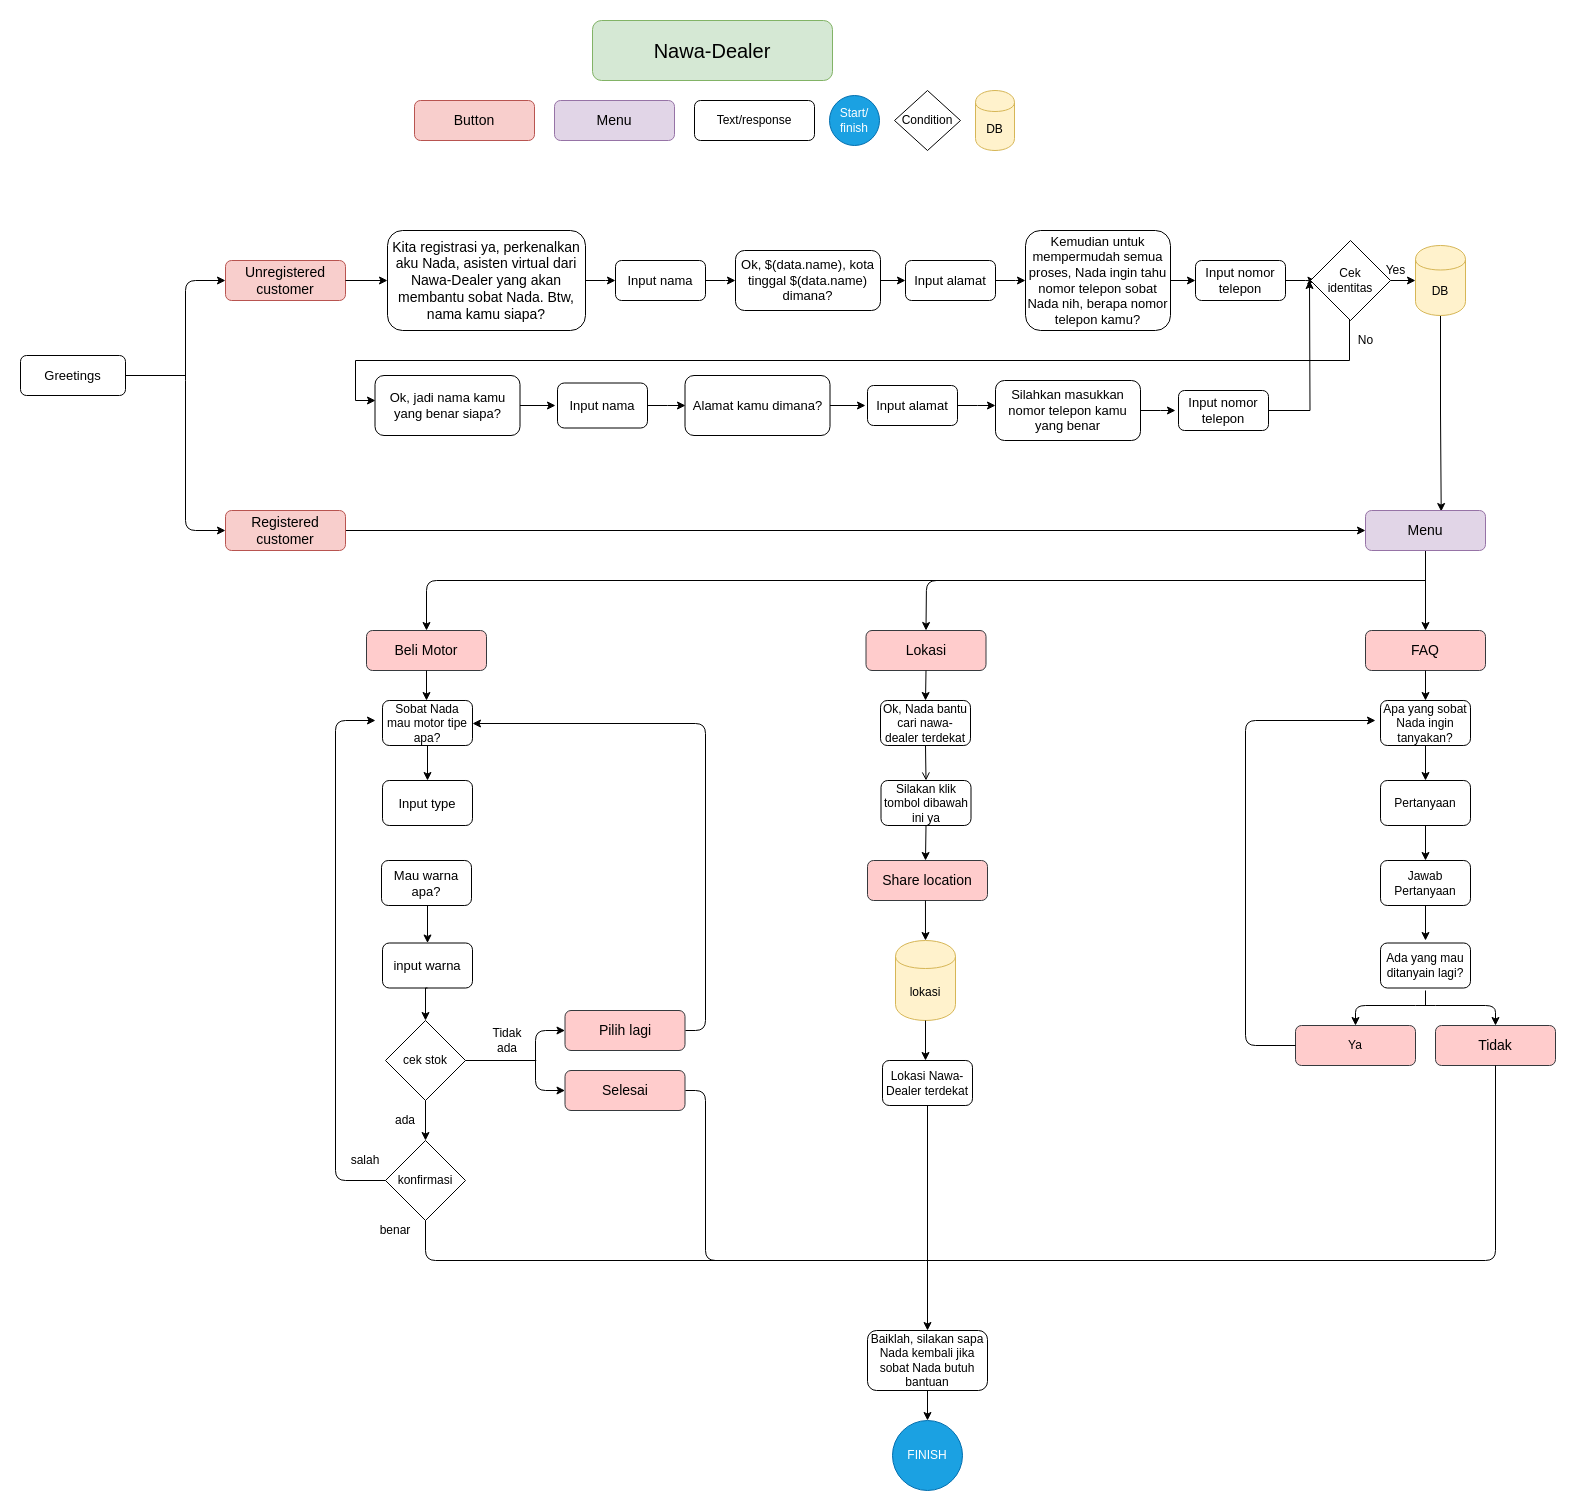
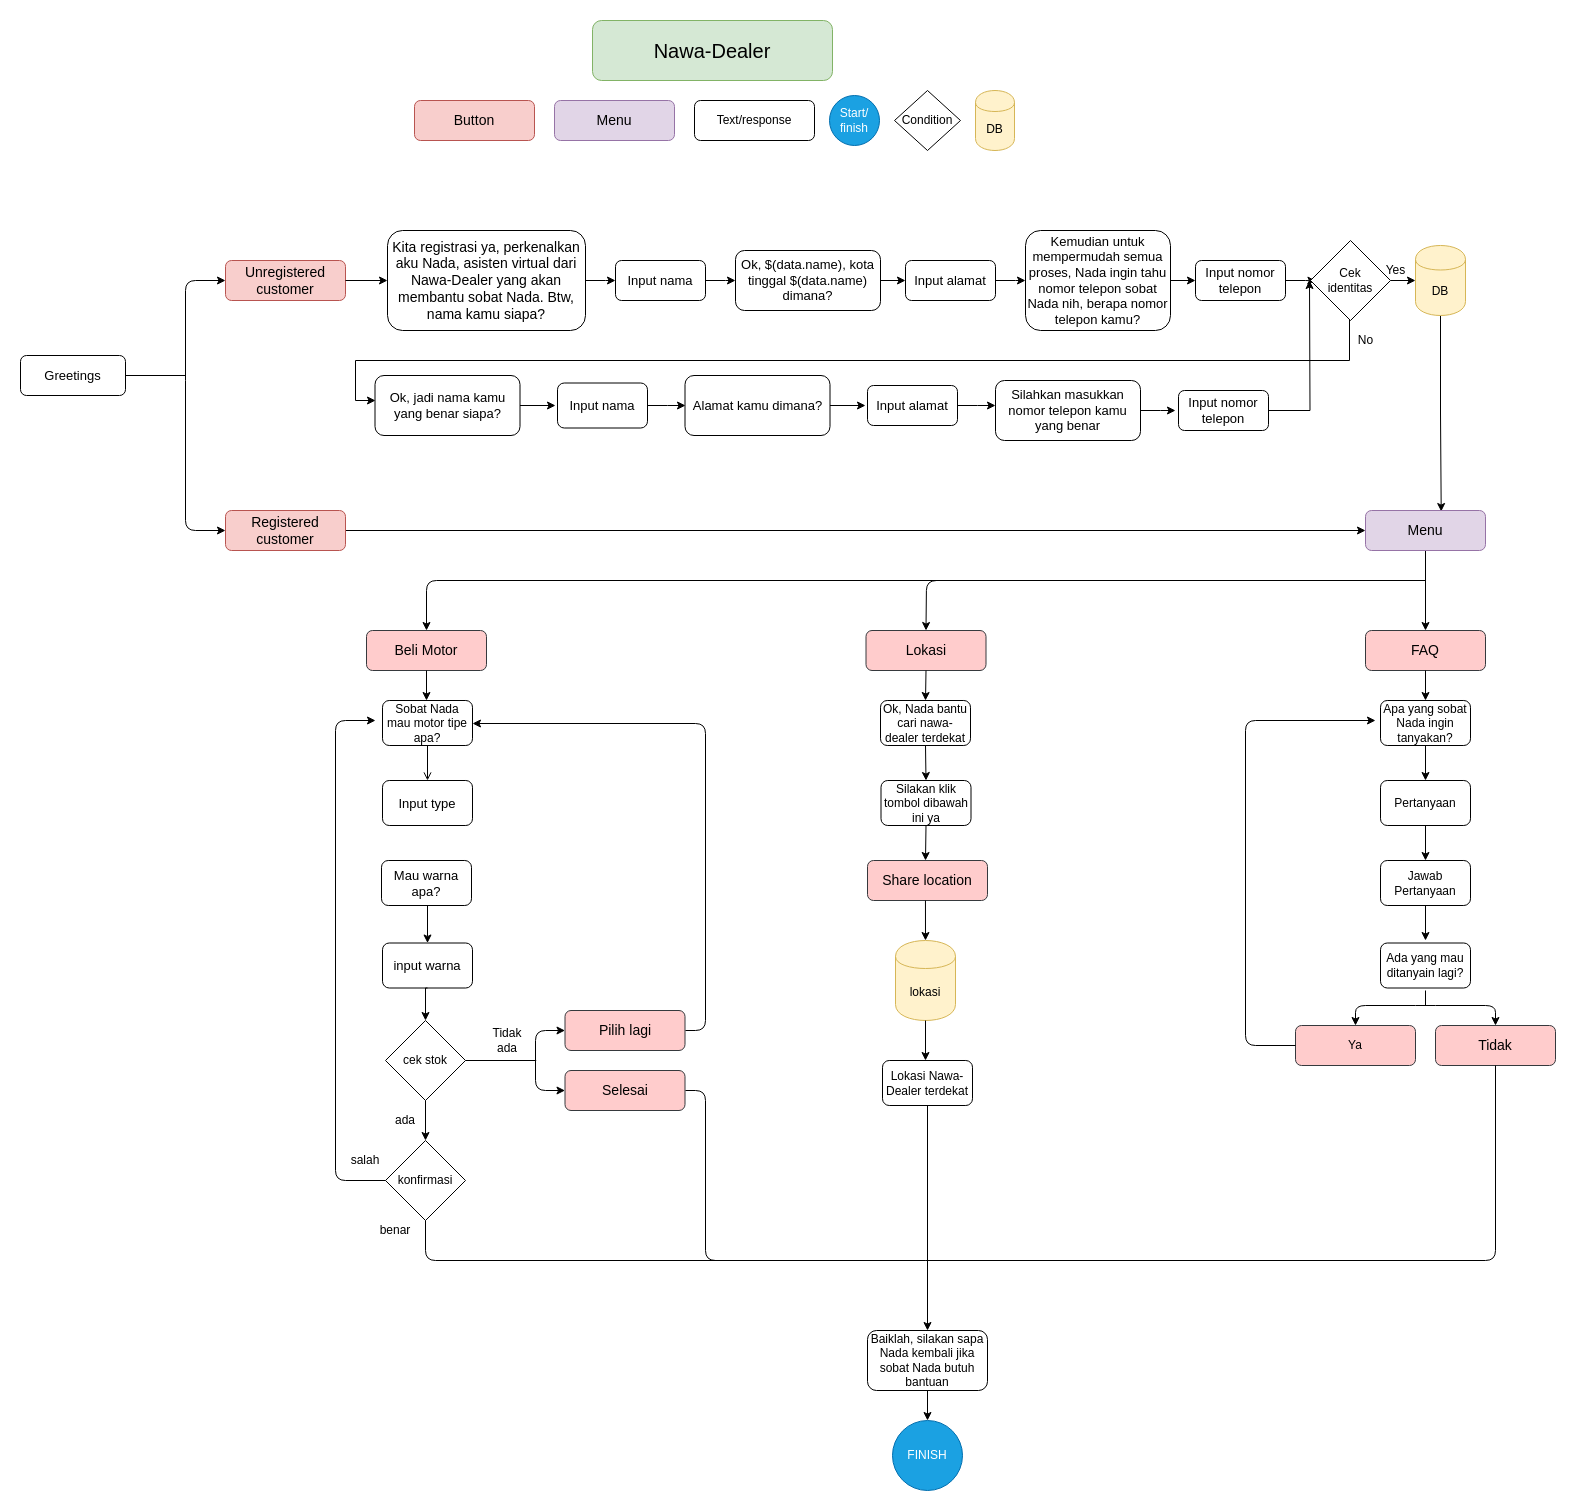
edge "Sobat Nada mau motor tipe apa?" -> "Input type": arrowhead classic -> open
edge "Ok, Nada bantu cari nawa-dealer terdekat" -> "Silakan klik tombol dibawah ini ya": arrowhead open -> classic
